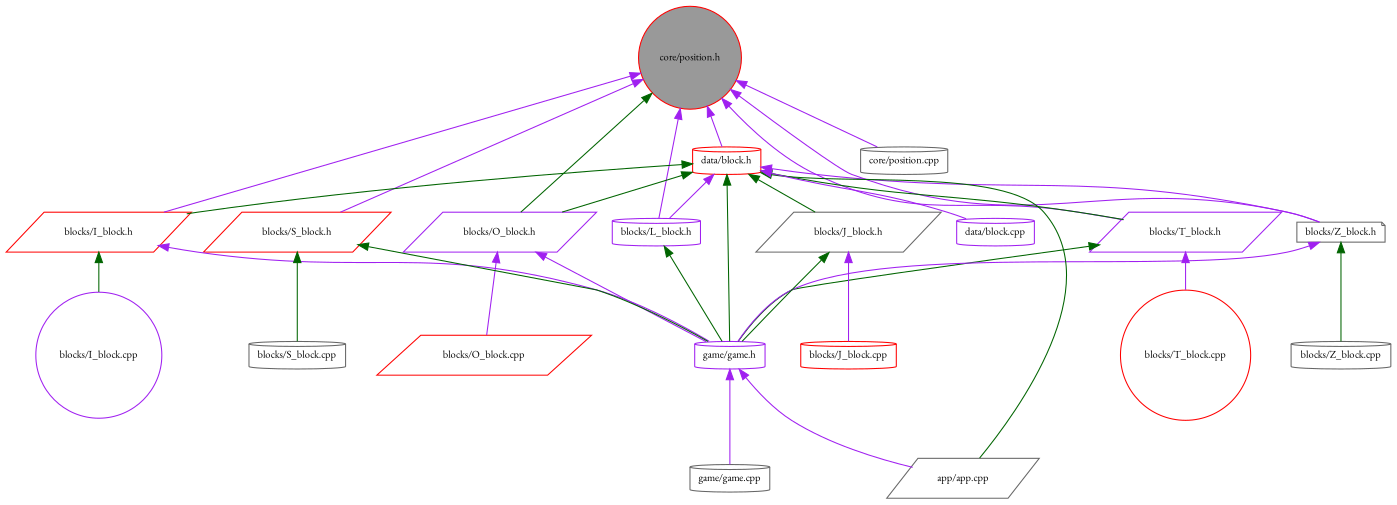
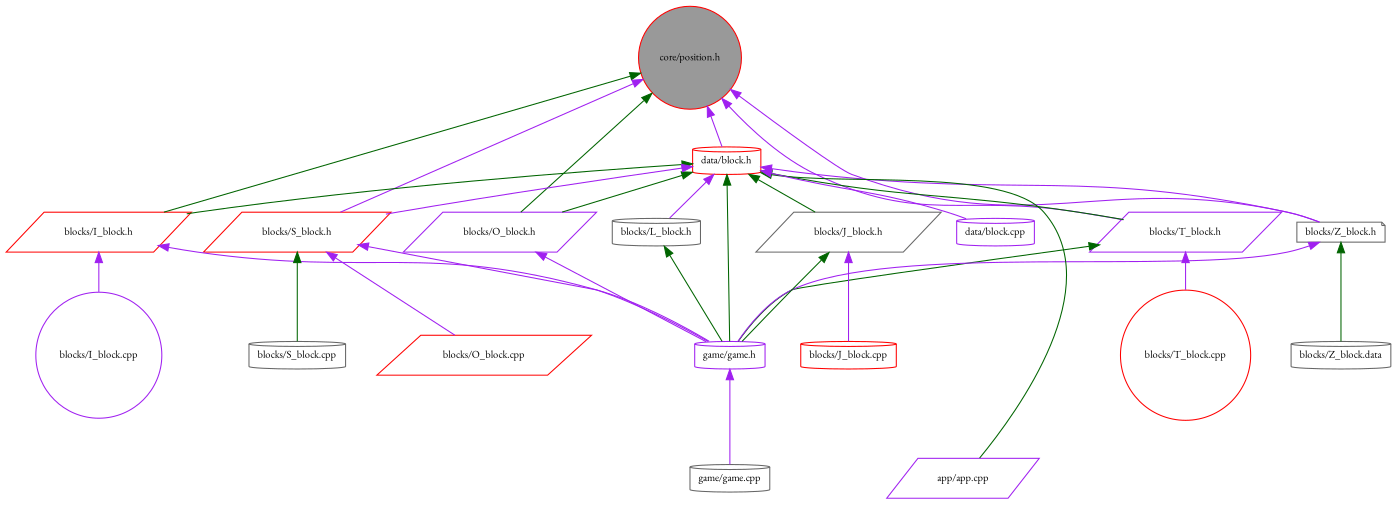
edge "blocks/I_block.h" -> "core/position.h": color purple -> darkgreen
edge "blocks/L_block.h" -> "core/position.h": removed
node "core/position.cpp": removed
edge "blocks/S_block.h" -> "data/block.h": added
node "blocks/L_block.h": color purple -> gray40
edge "blocks/I_block.cpp" -> "blocks/I_block.h": color darkgreen -> purple
edge "game/game.h" -> "blocks/S_block.h": color darkgreen -> purple
edge "blocks/O_block.cpp" -> "blocks/O_block.h": now "blocks/O_block.cpp" -> "blocks/S_block.h"
node "blocks/Z_block.cpp": label "blocks/Z_block.cpp" -> "blocks/Z_block.data"
edge "app/app.cpp" -> "game/game.h": removed
node "app/app.cpp": color gray40 -> purple
